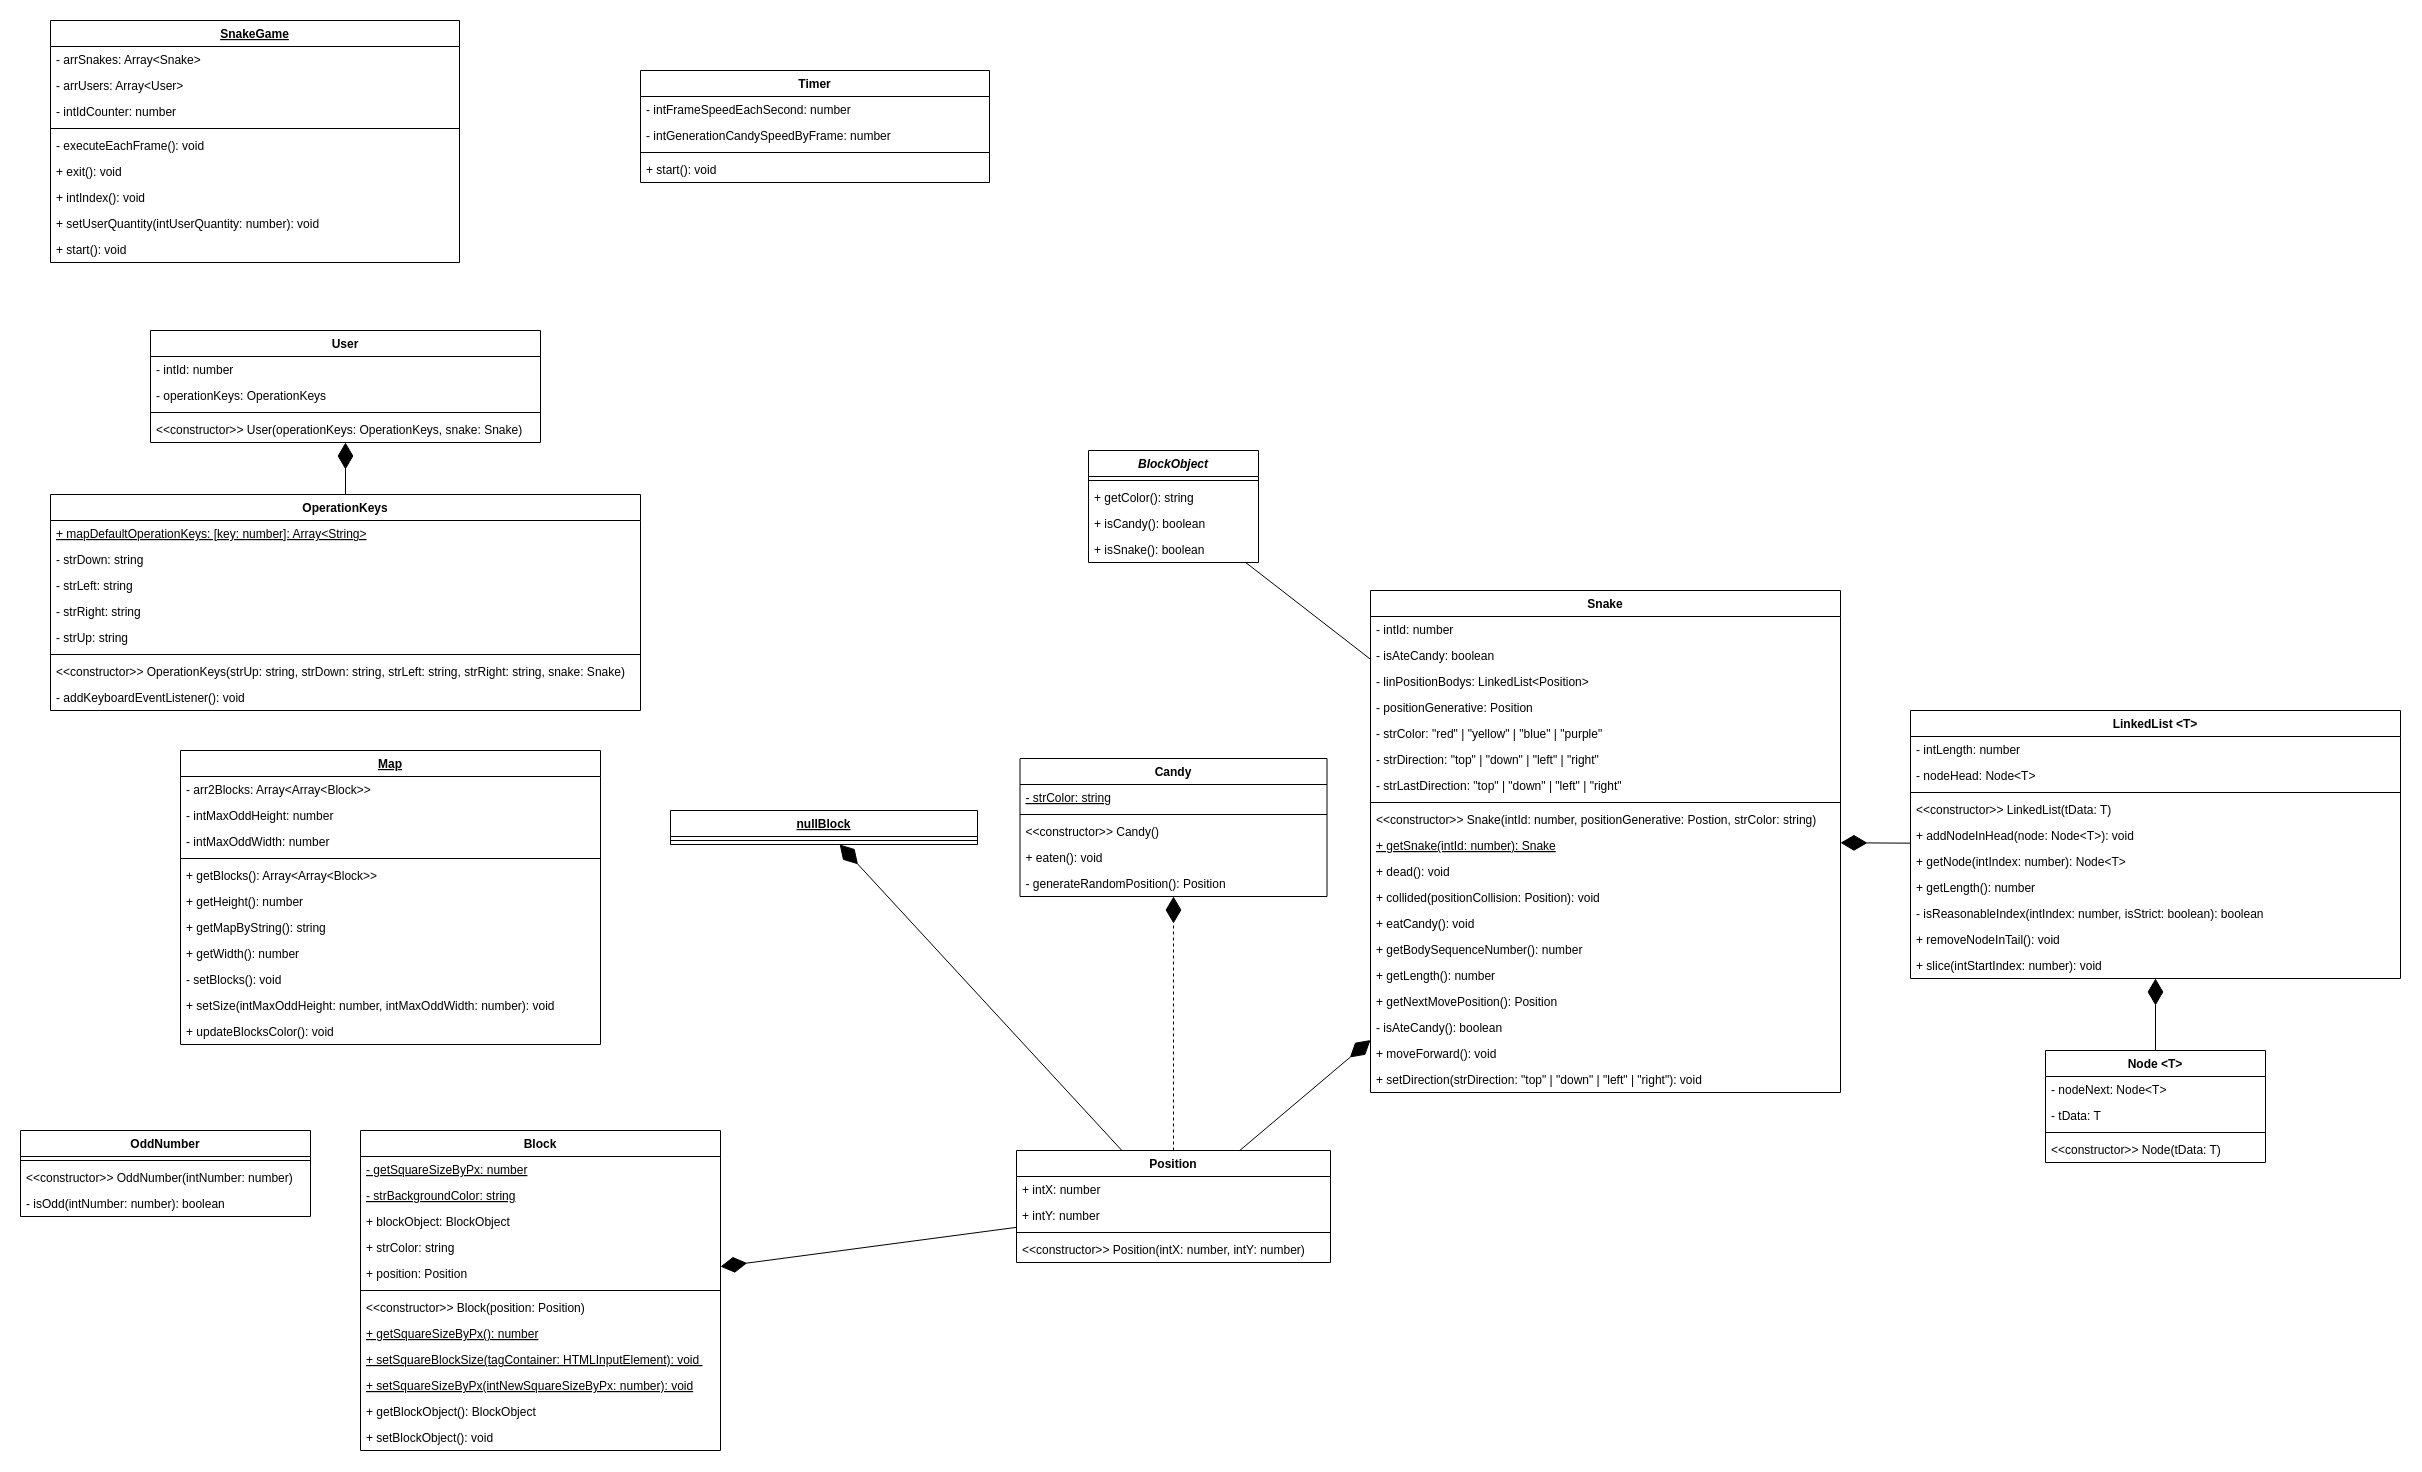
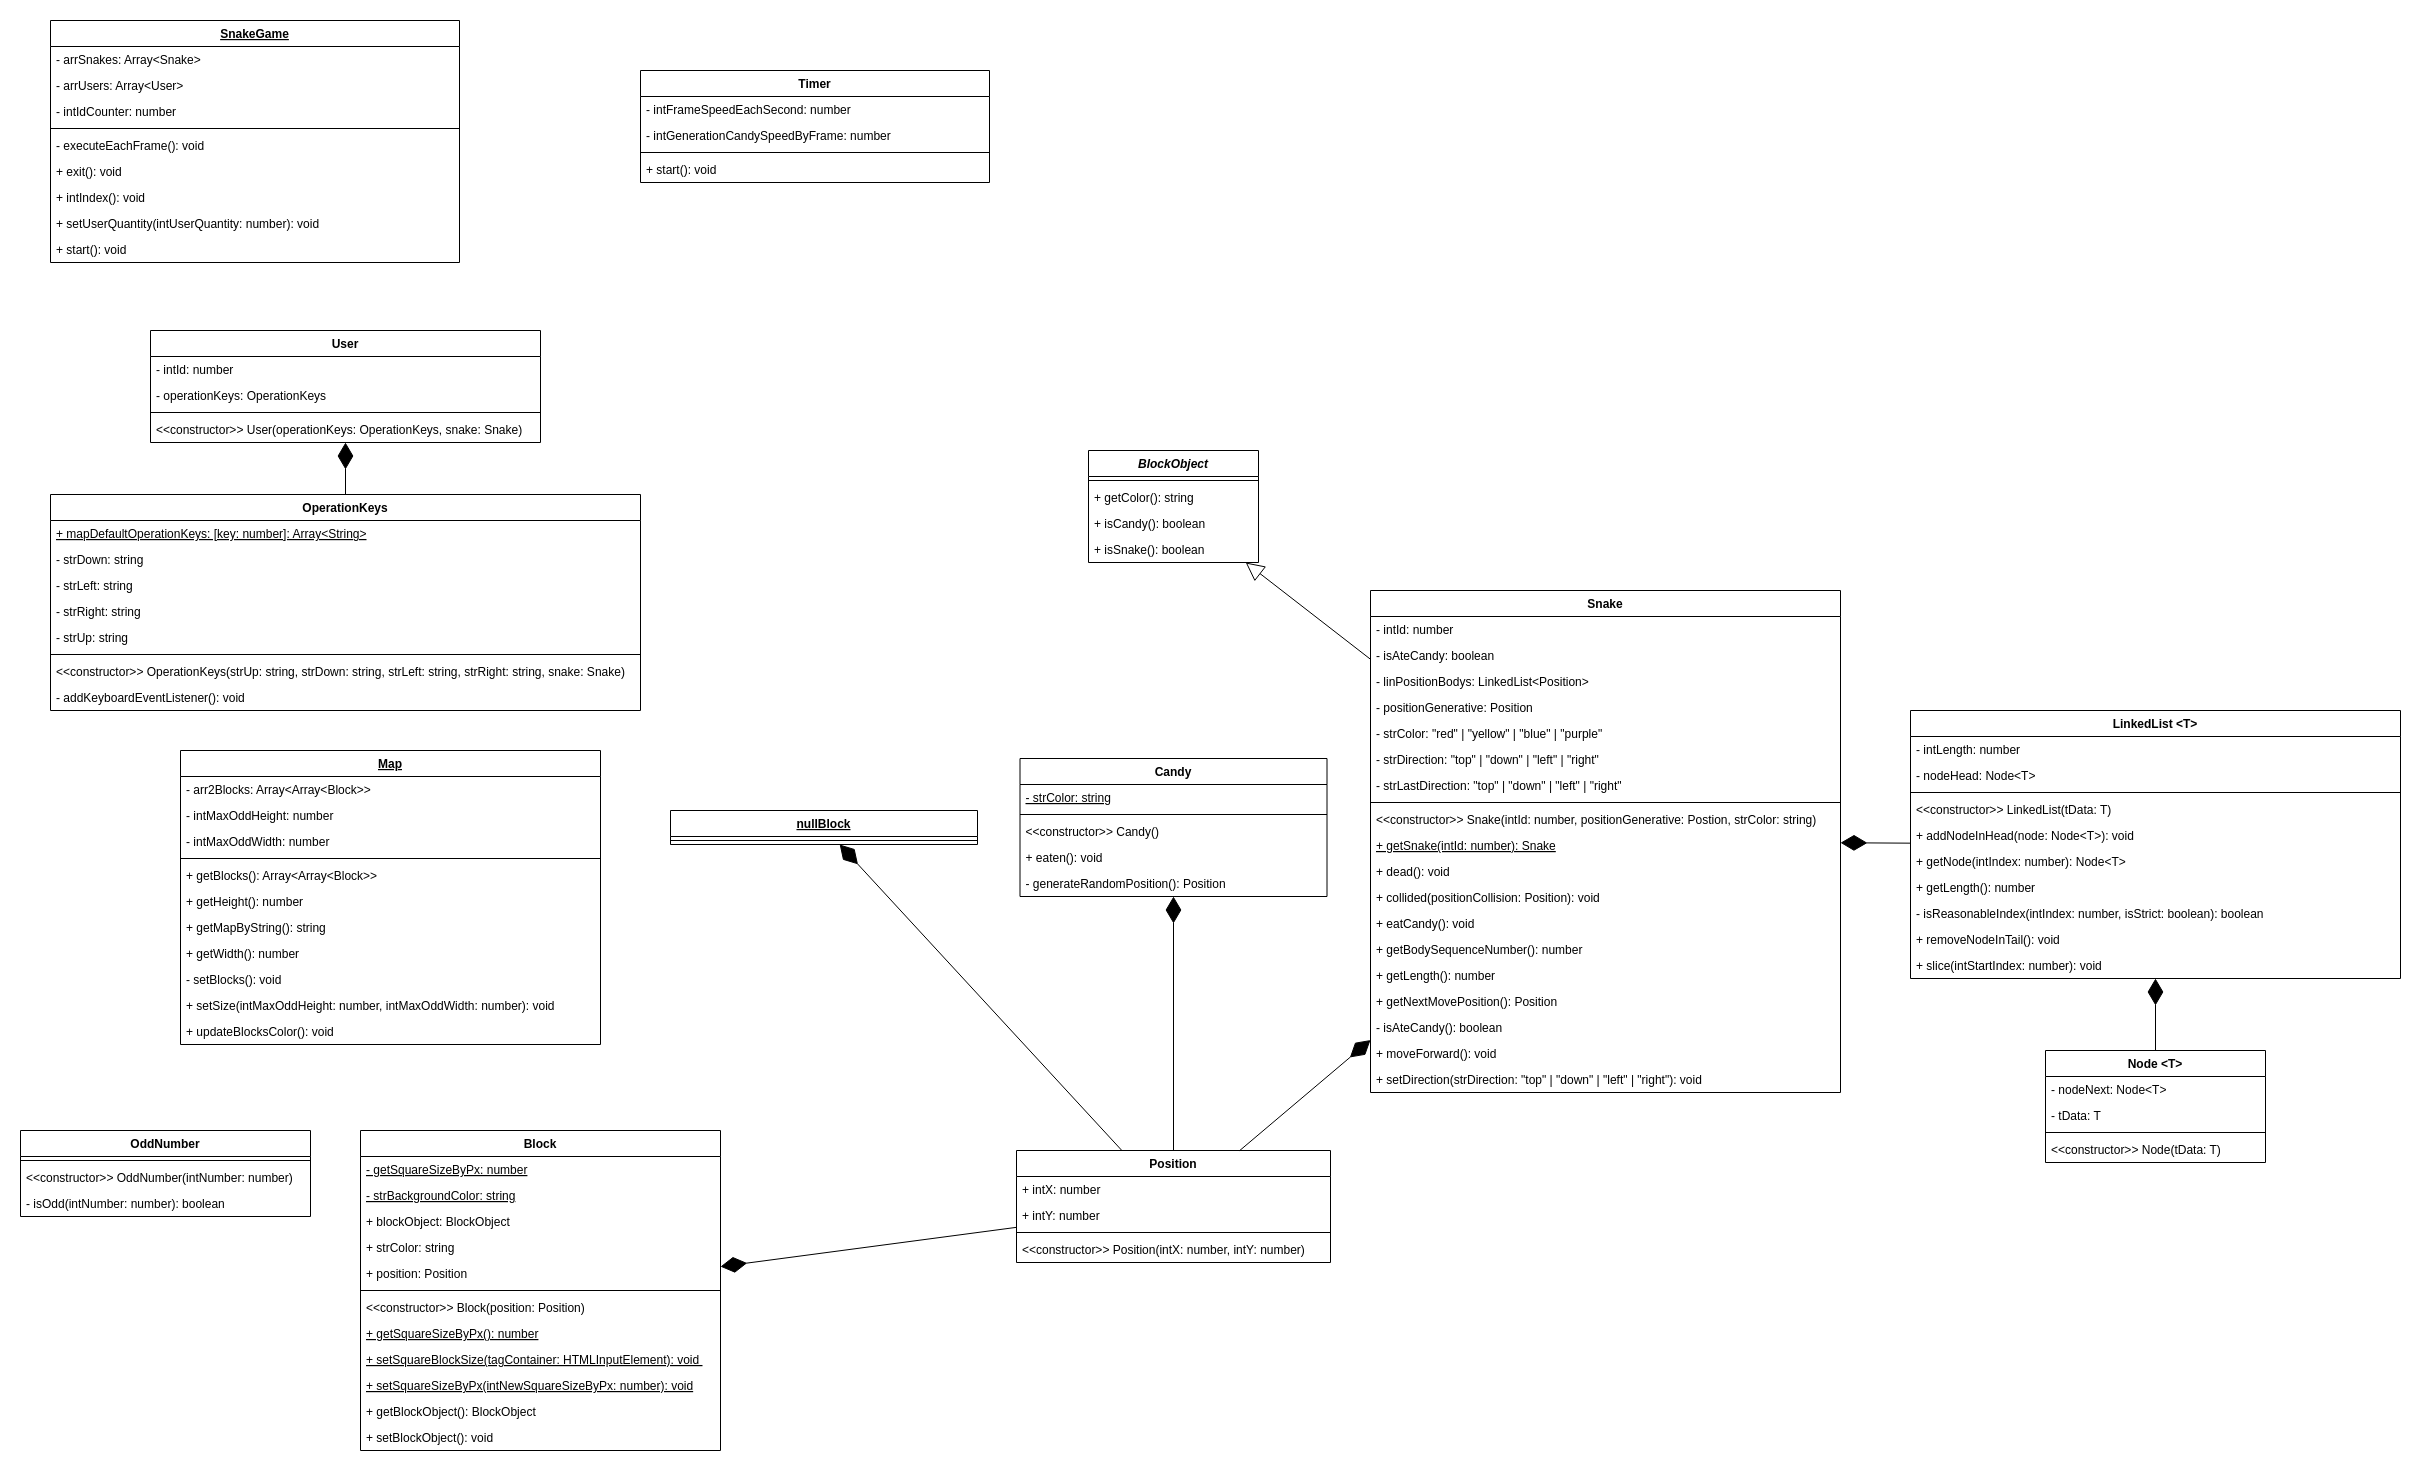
edge "BlockObject" -- "Snake": arrowhead none -> block
edge "Position" -> "Candy": style dashed -> solid
